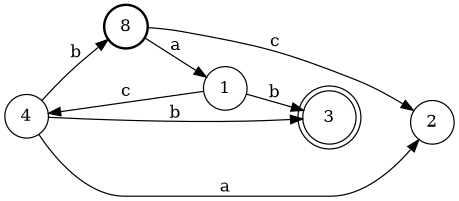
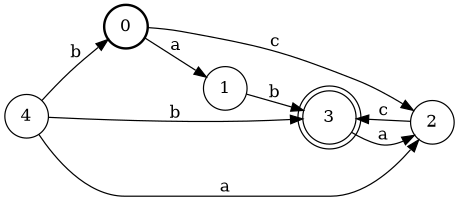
node "8": label "8" -> "0"
edge "1" -> "4": removed, label "c"
edge "2" -> "3": added, label "c"
edge "3" -> "2": added, label "a"
